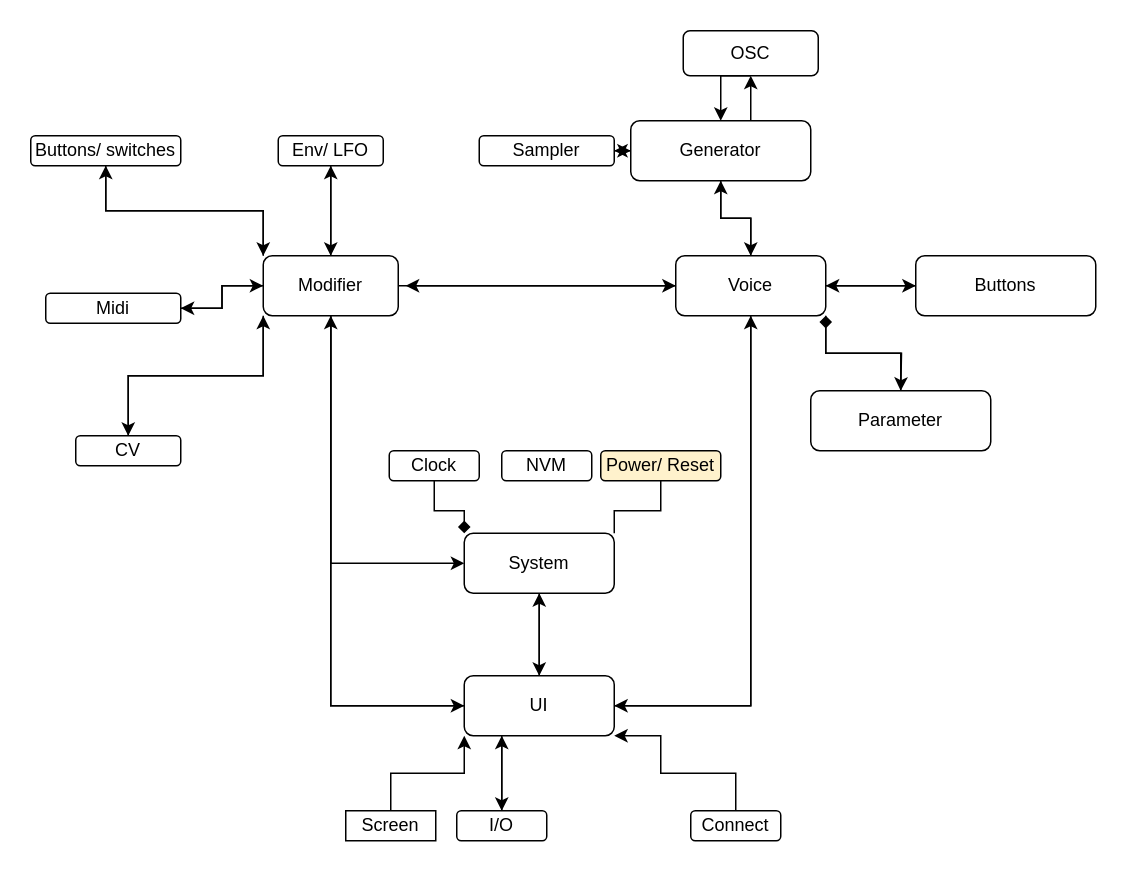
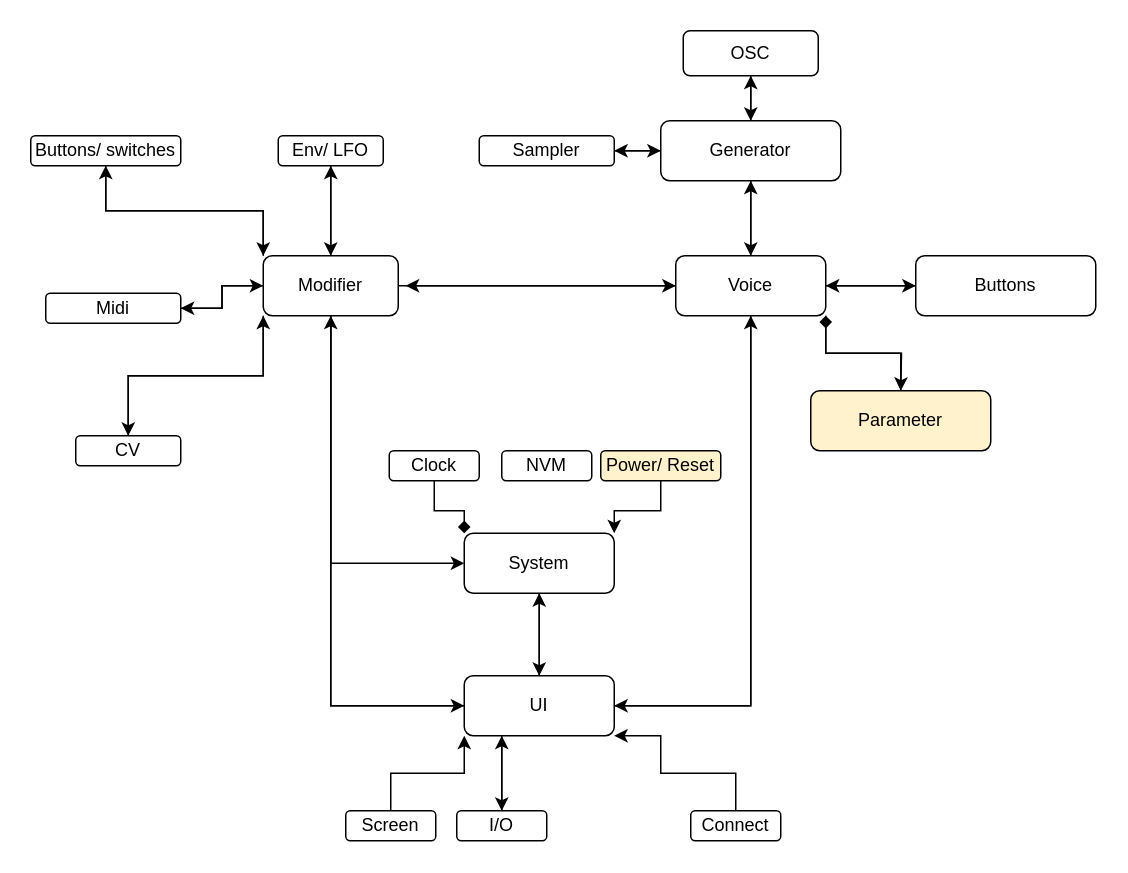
node "Generator": moved (721, 151) -> (751, 151)
node "Parameter": fillcolor #ffffff -> #fff2cc
edge "Power/ Reset" -- "System": arrowhead none -> classic
node "Screen": shape rectangle -> rounded rectangle
